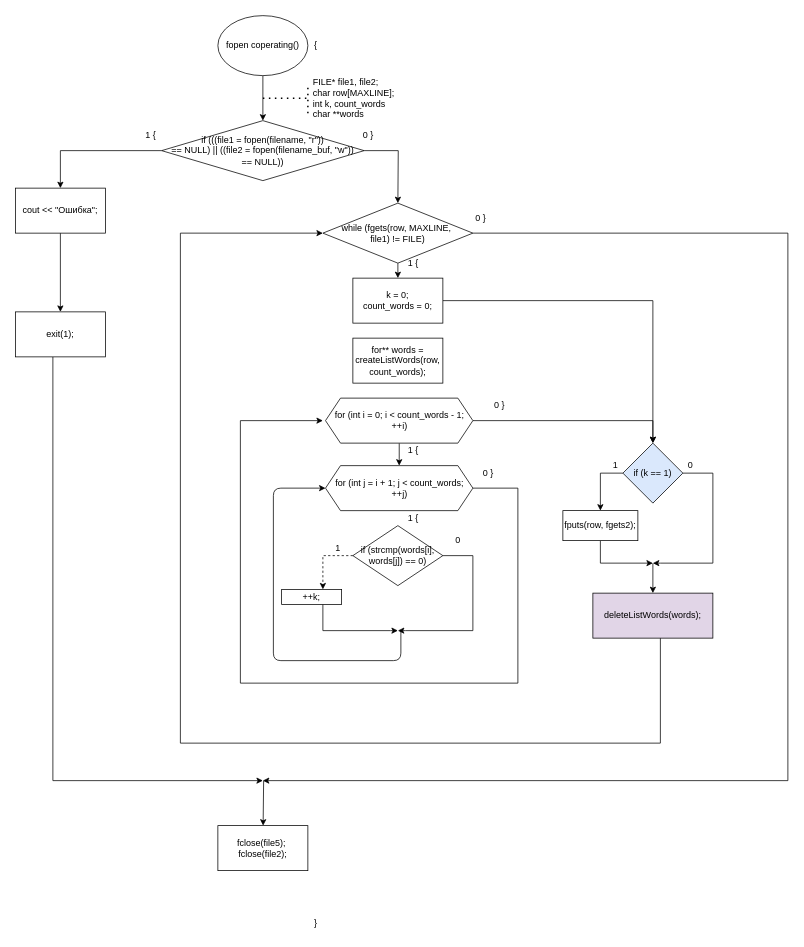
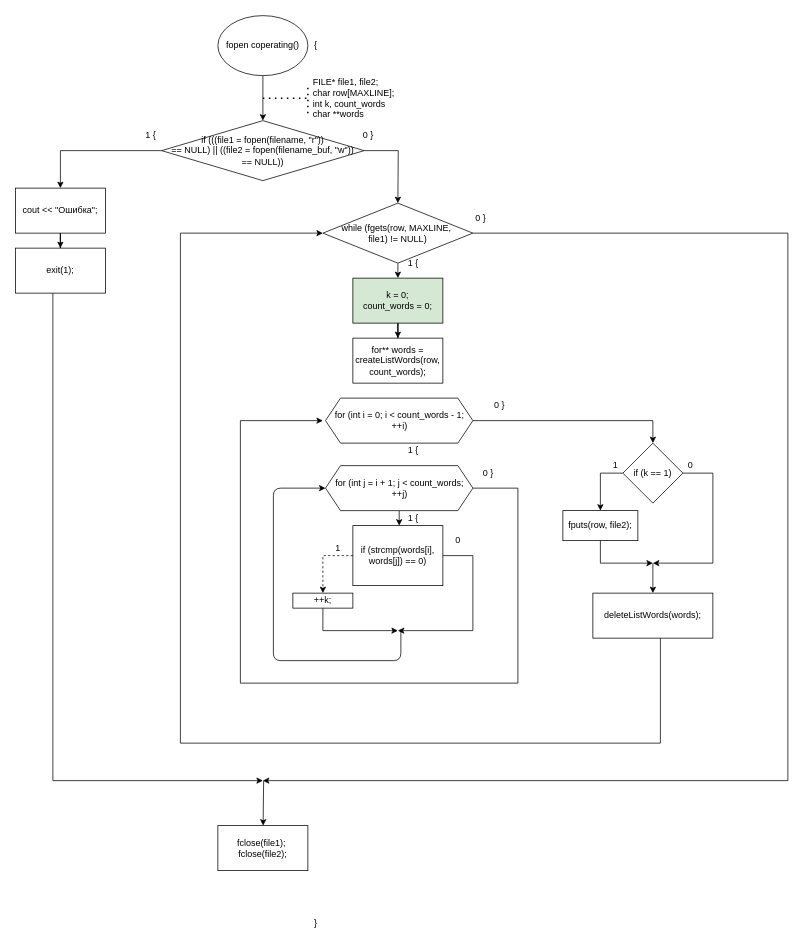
node "while (fgets(row, MAXLINE, file1) != FILE)": label "while (fgets(row, MAXLINE, file1) != FILE)" -> "while (fgets(row, MAXLINE, file1) != NULL)"
node "k = 0; count_words = 0;": fillcolor #ffffff -> #d5e8d4
edge "k = 0; count_words = 0;" -> "if (k == 1)": now "k = 0; count_words = 0;" -> "for** words = createListWords(row, count_words);"
node "exit(1);": moved (60, 334) -> (60, 270)
edge "for (int i = 0; i < count_words - 1; ++i)" -> "for (int j = i + 1; j < count_words; ++j)": removed
node "if (k == 1)": fillcolor #dae8fc -> #ffffff
edge "for (int j = i + 1; j < count_words; ++j)" -> "if (strcmp(words[i], words[j]) == 0)": added
node "fputs(row, fgets2);": label "fputs(row, fgets2);" -> "fputs(row, file2);"
node "if (strcmp(words[i], words[j]) == 0)": shape diamond -> rectangle
node "++k;": moved (312, 597) -> (323, 600)
node "deleteListWords(words);": fillcolor #e1d5e7 -> #ffffff
node "fclose(file5); fclose(file2);": label "fclose(file5); fclose(file2);" -> "fclose(file1); fclose(file2);"
